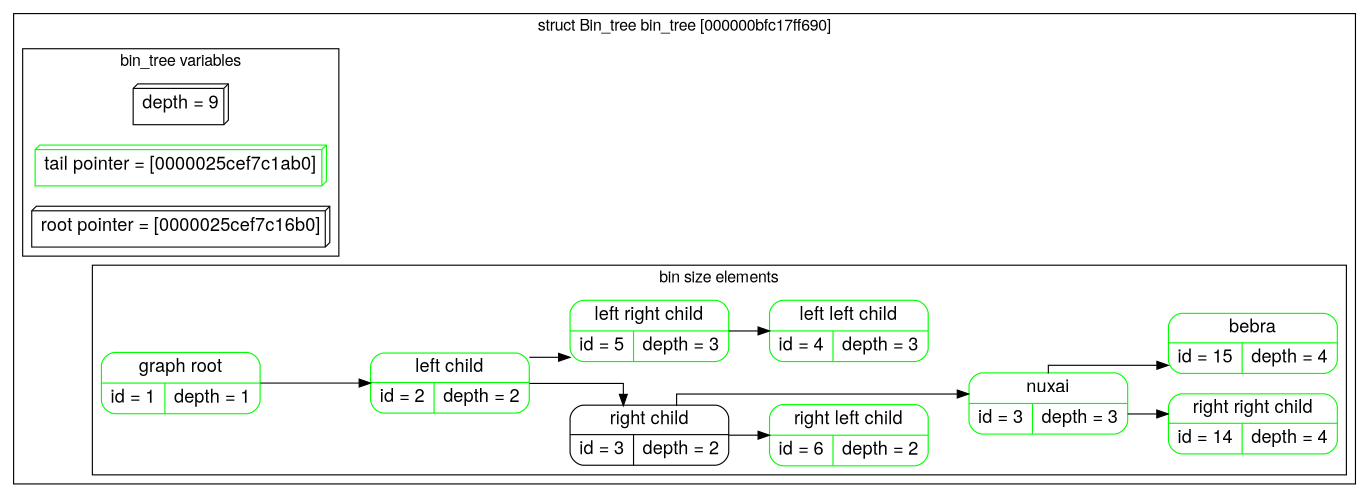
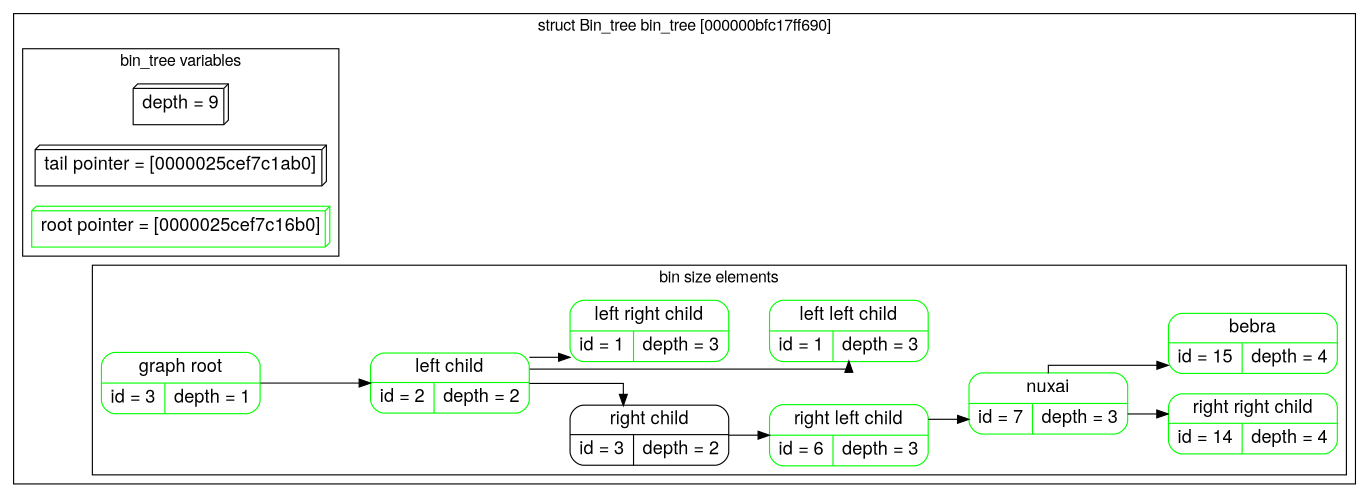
node "tail pointer = [0000025cef7c1ab0]": color Green -> black
node "root pointer = [0000025cef7c16b0]": color black -> Green
edge "left right child" -> "left left child": now "left child" -> "left left child"
node "left right child": text "id = 5" -> "id = 1"
node "left left child": text "id = 4" -> "id = 1"
edge "right child" -> "nuxai": now "right left child" -> "nuxai"
node "graph root": text "id = 1" -> "id = 3"
node "nuxai": text "id = 3" -> "id = 7"
node "right left child": text "depth = 2" -> "depth = 3"
